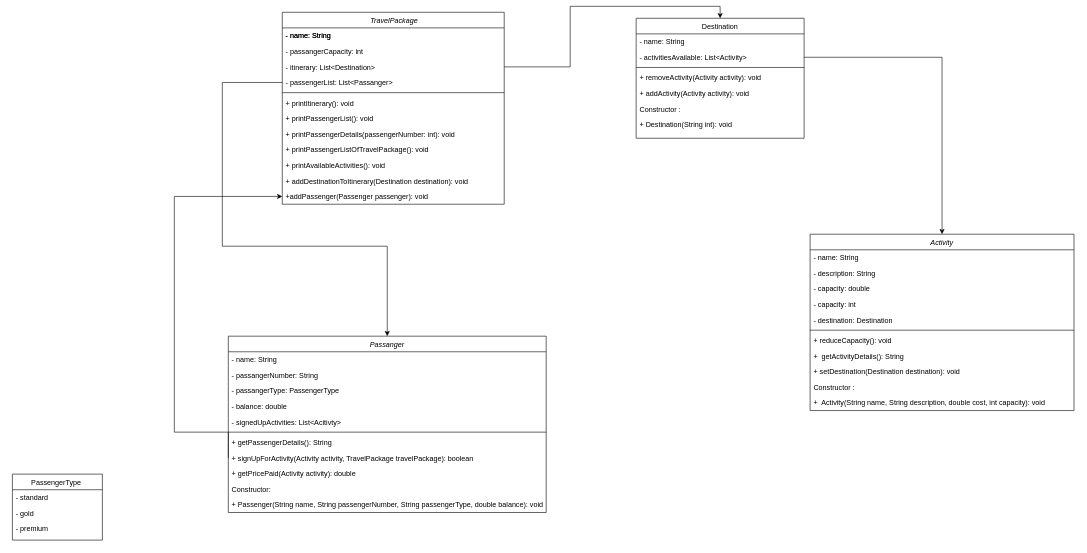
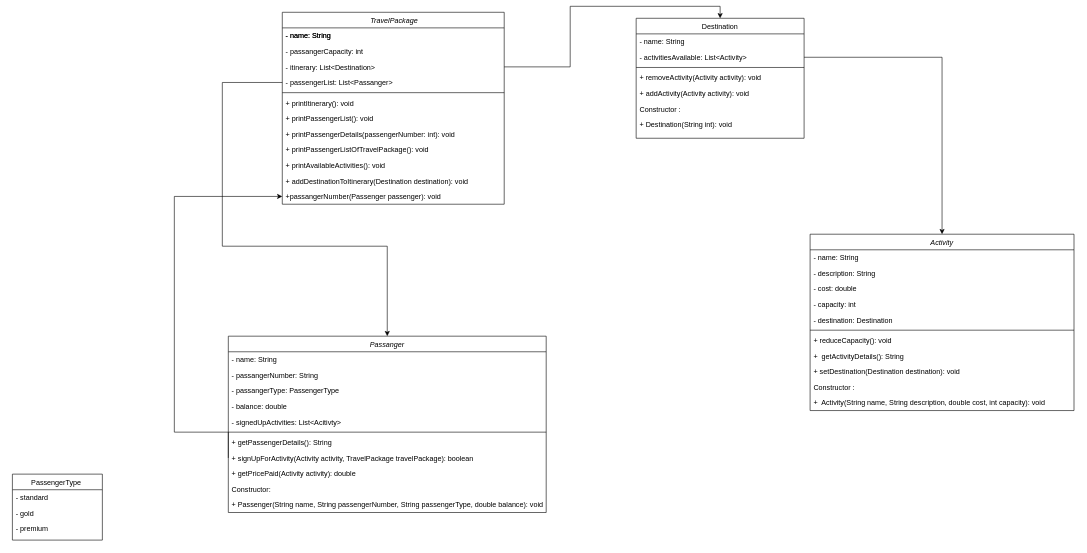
node "+addPassenger(Passenger passenger): void": label "+addPassenger(Passenger passenger): void" -> "+passangerNumber(Passenger passenger): void"
node "- capacity: double": label "- capacity: double" -> "- cost: double"
